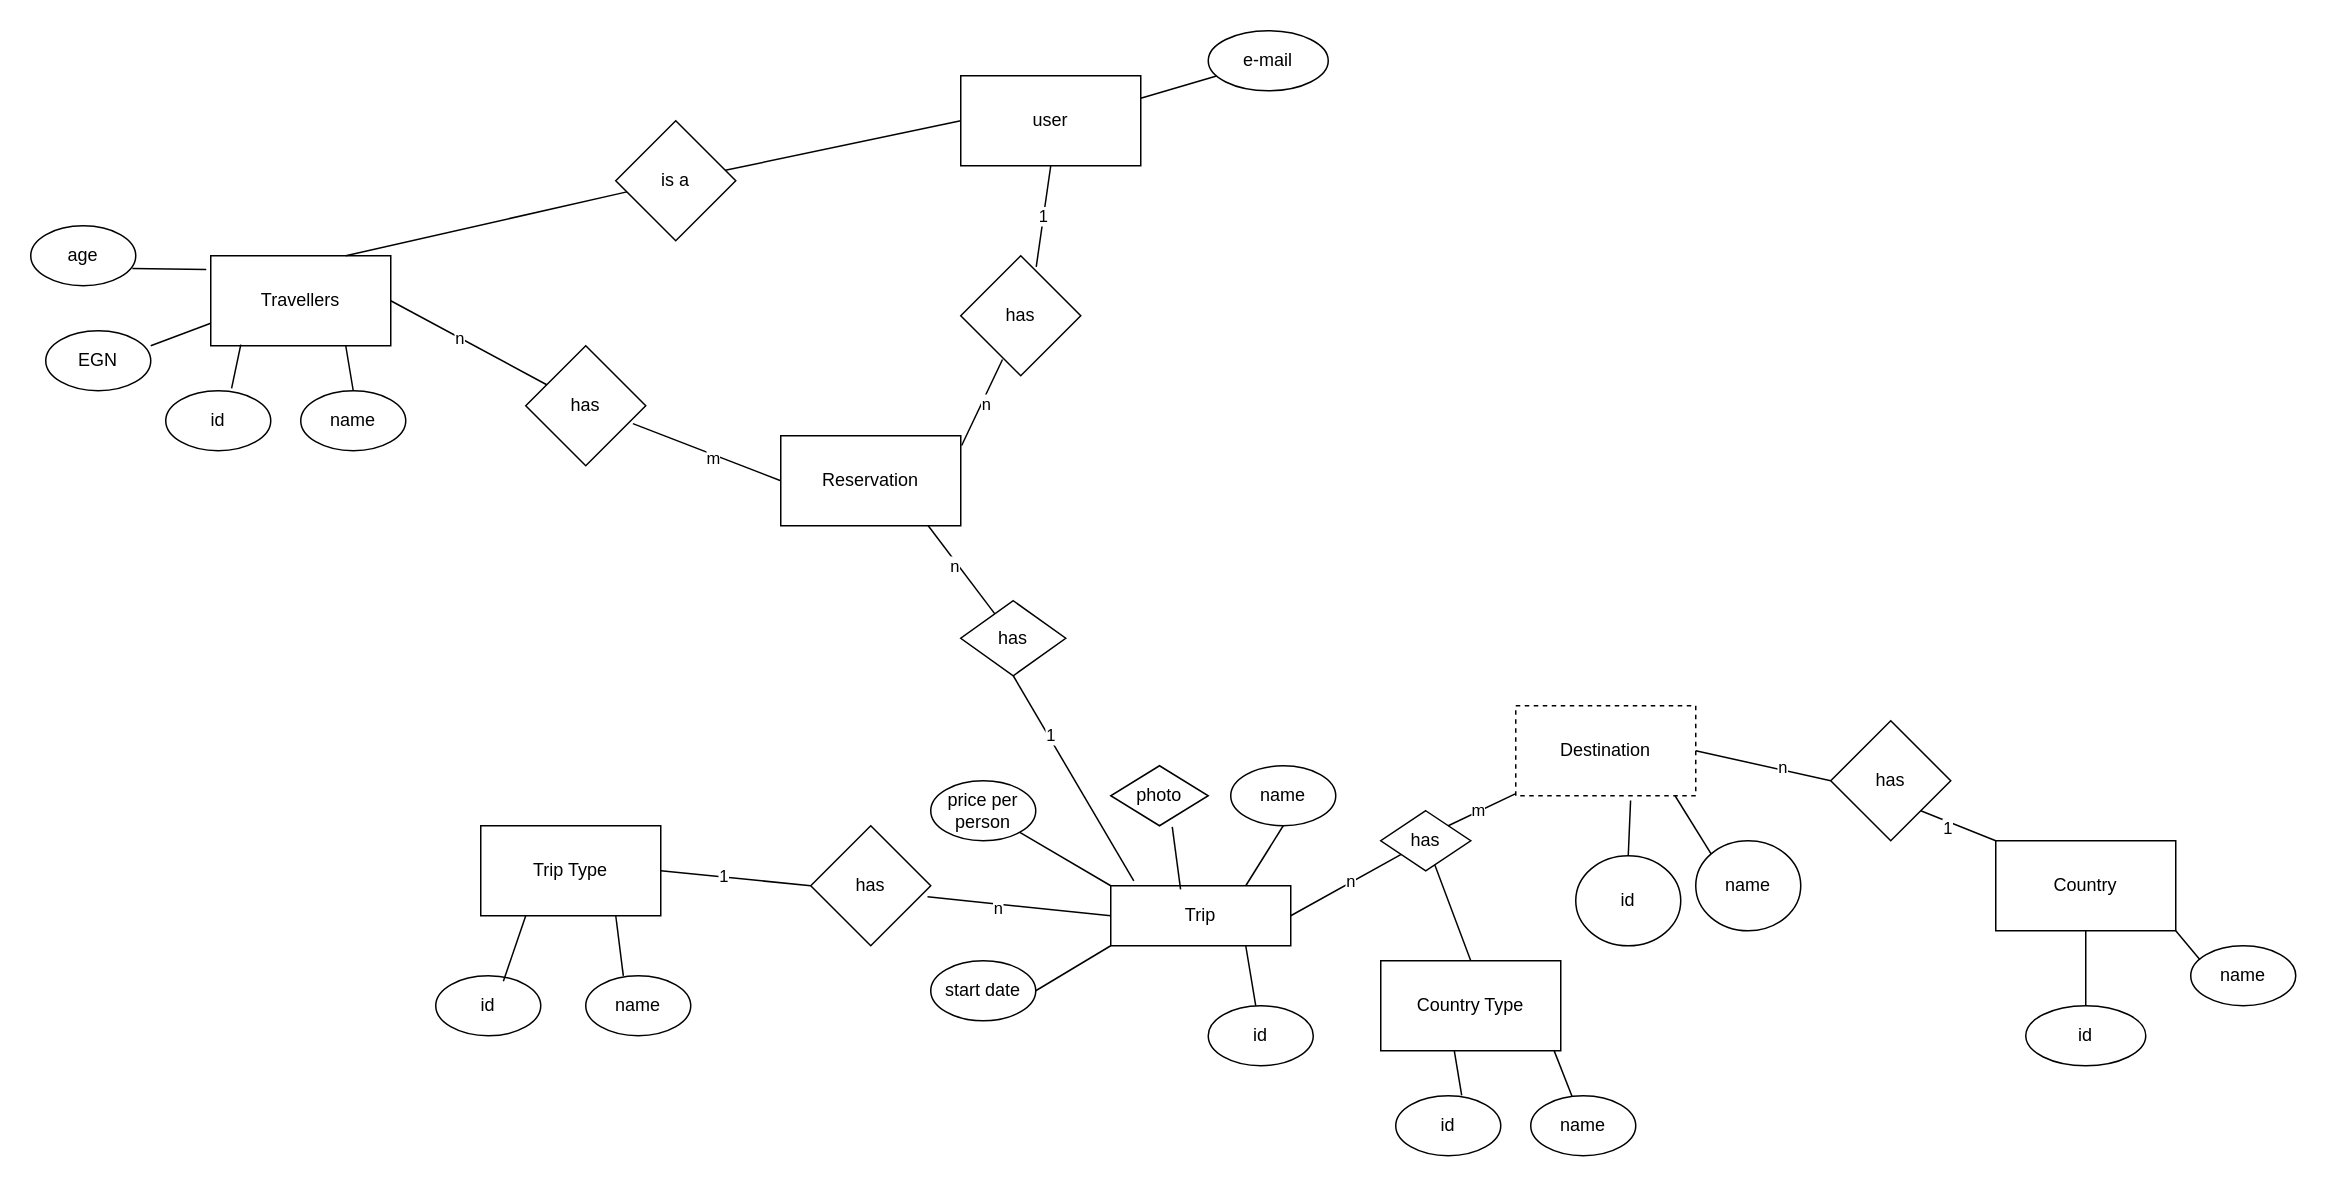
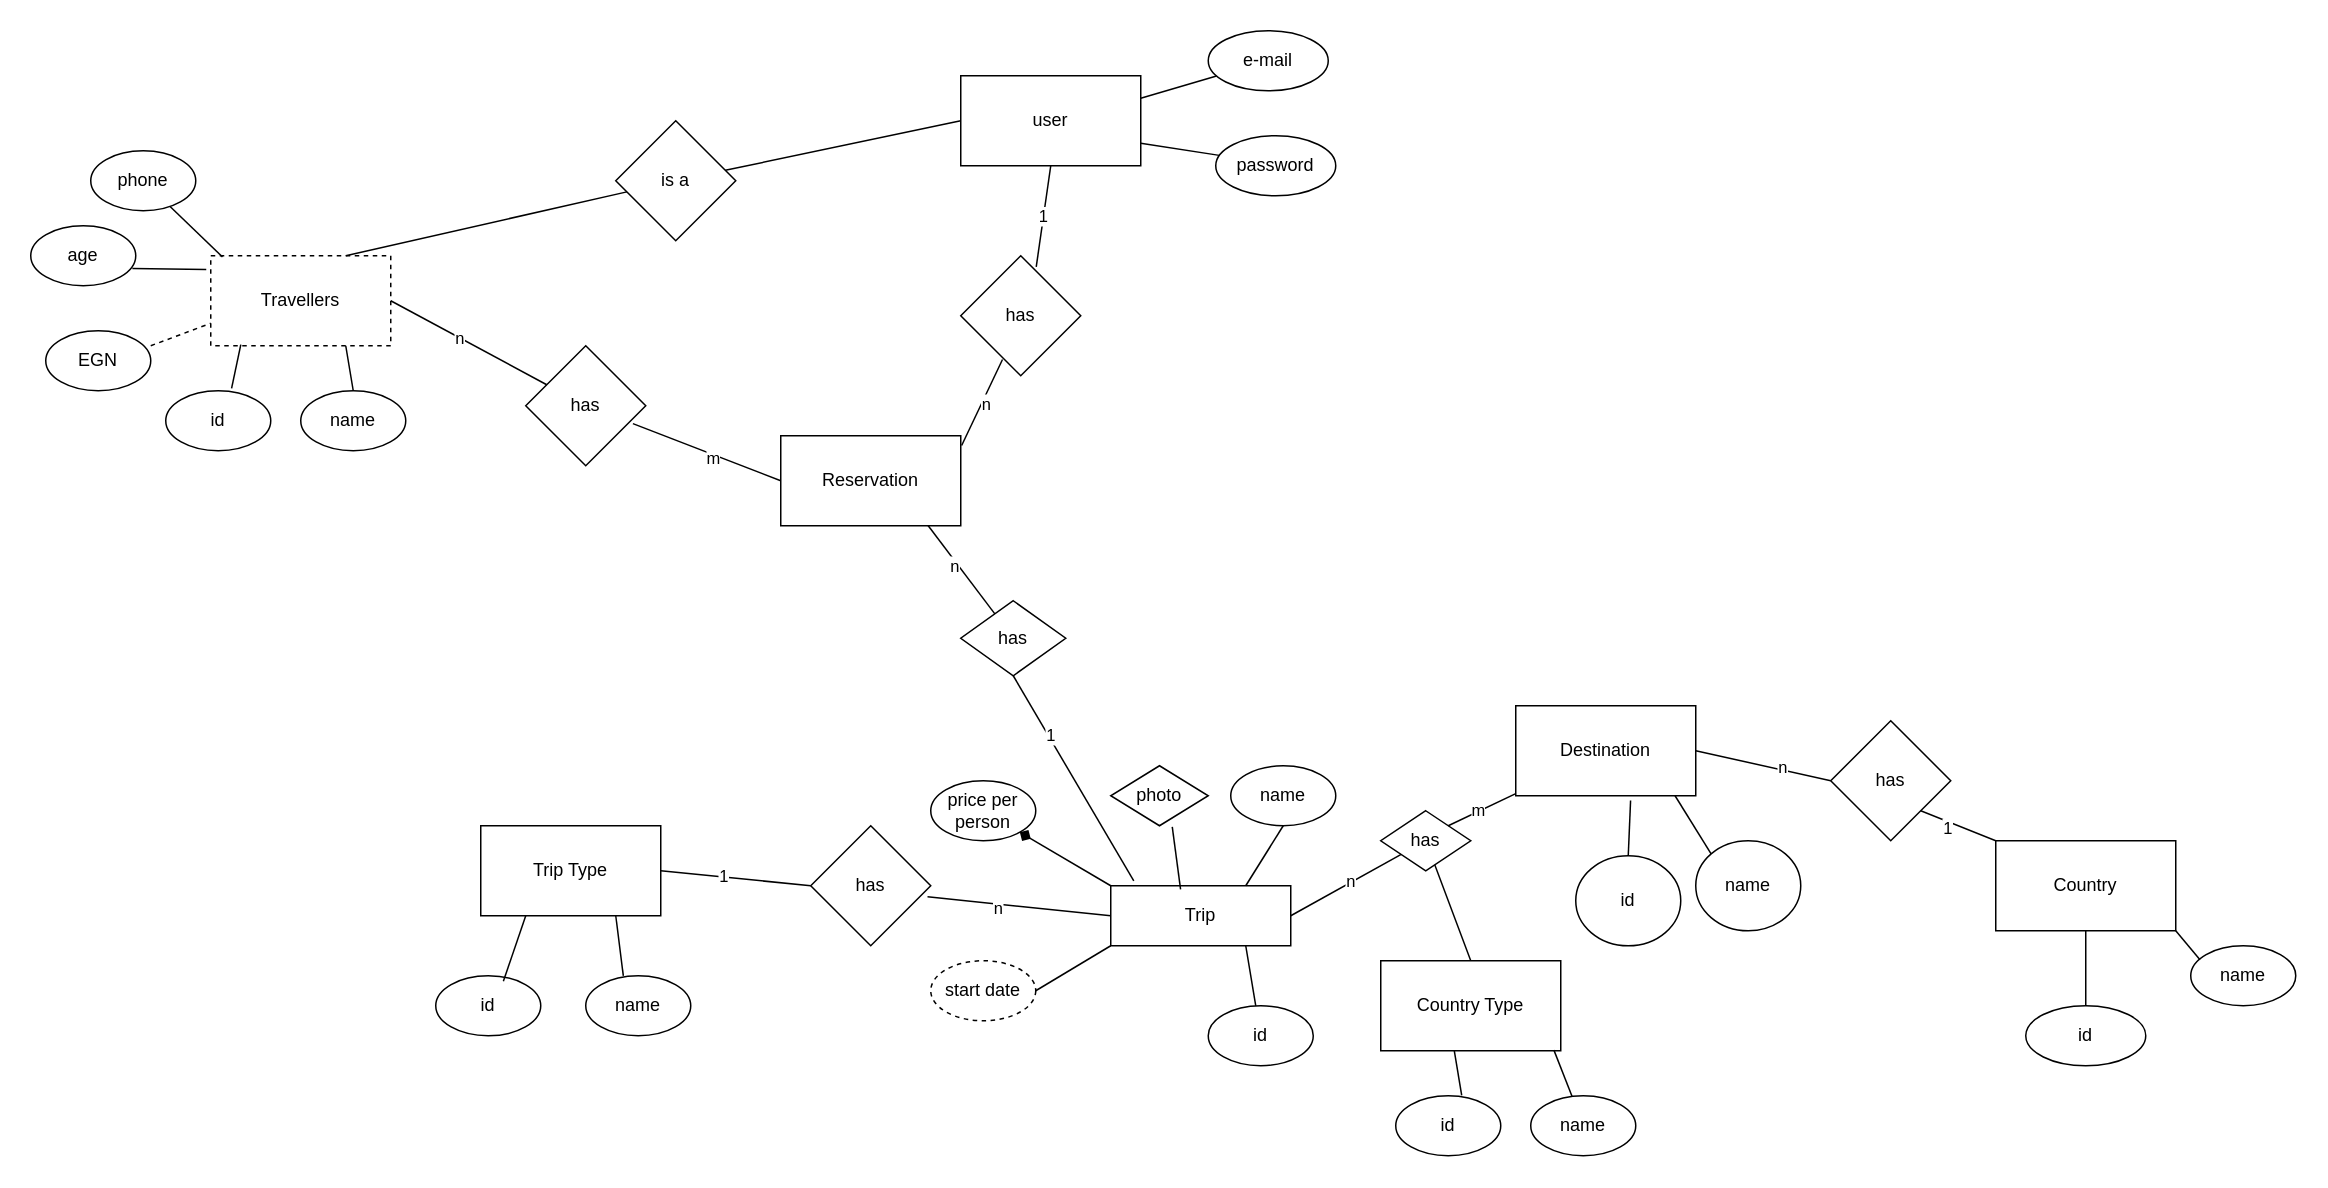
edge "user" -- "password": added
node "password": added
node "phone": added
edge "phone" -- "Travellers": added
node "Travellers": style solid -> dashed
edge "Travellers" -- "EGN": style solid -> dashed
node "Destination": style dashed -> solid
edge "price per person" -- "Trip": arrowhead none -> diamond
node "start date": style solid -> dashed
